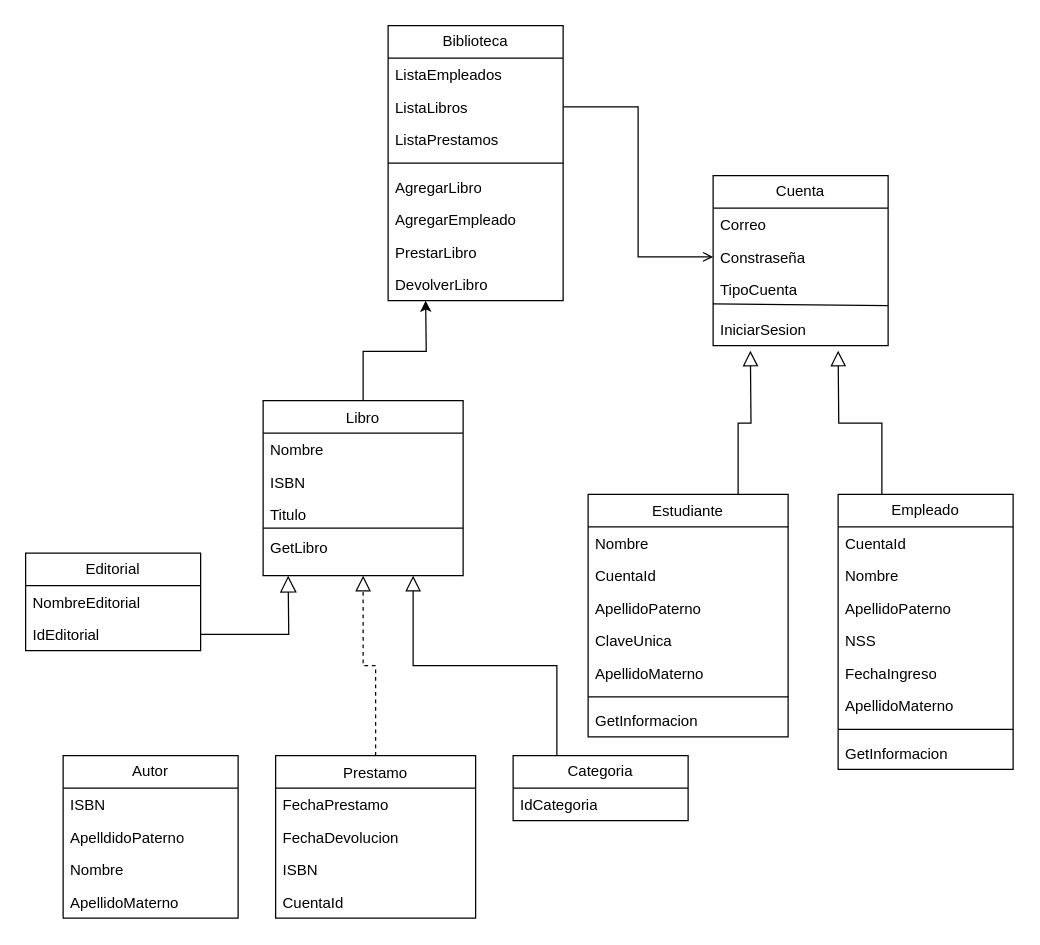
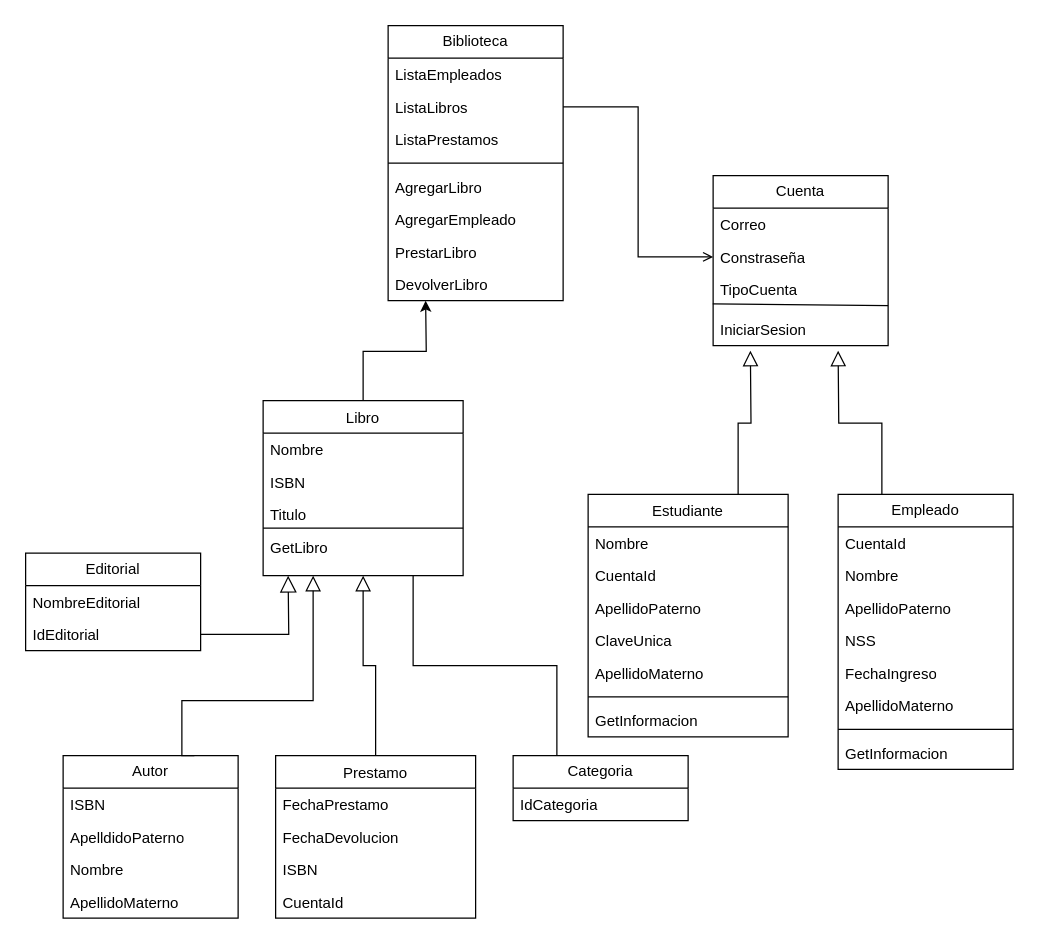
edge "Categoria" -> "Libro": arrowhead block -> none
edge "Prestamo" -> "Libro": style dashed -> solid
edge "Autor" -> "Libro": added
